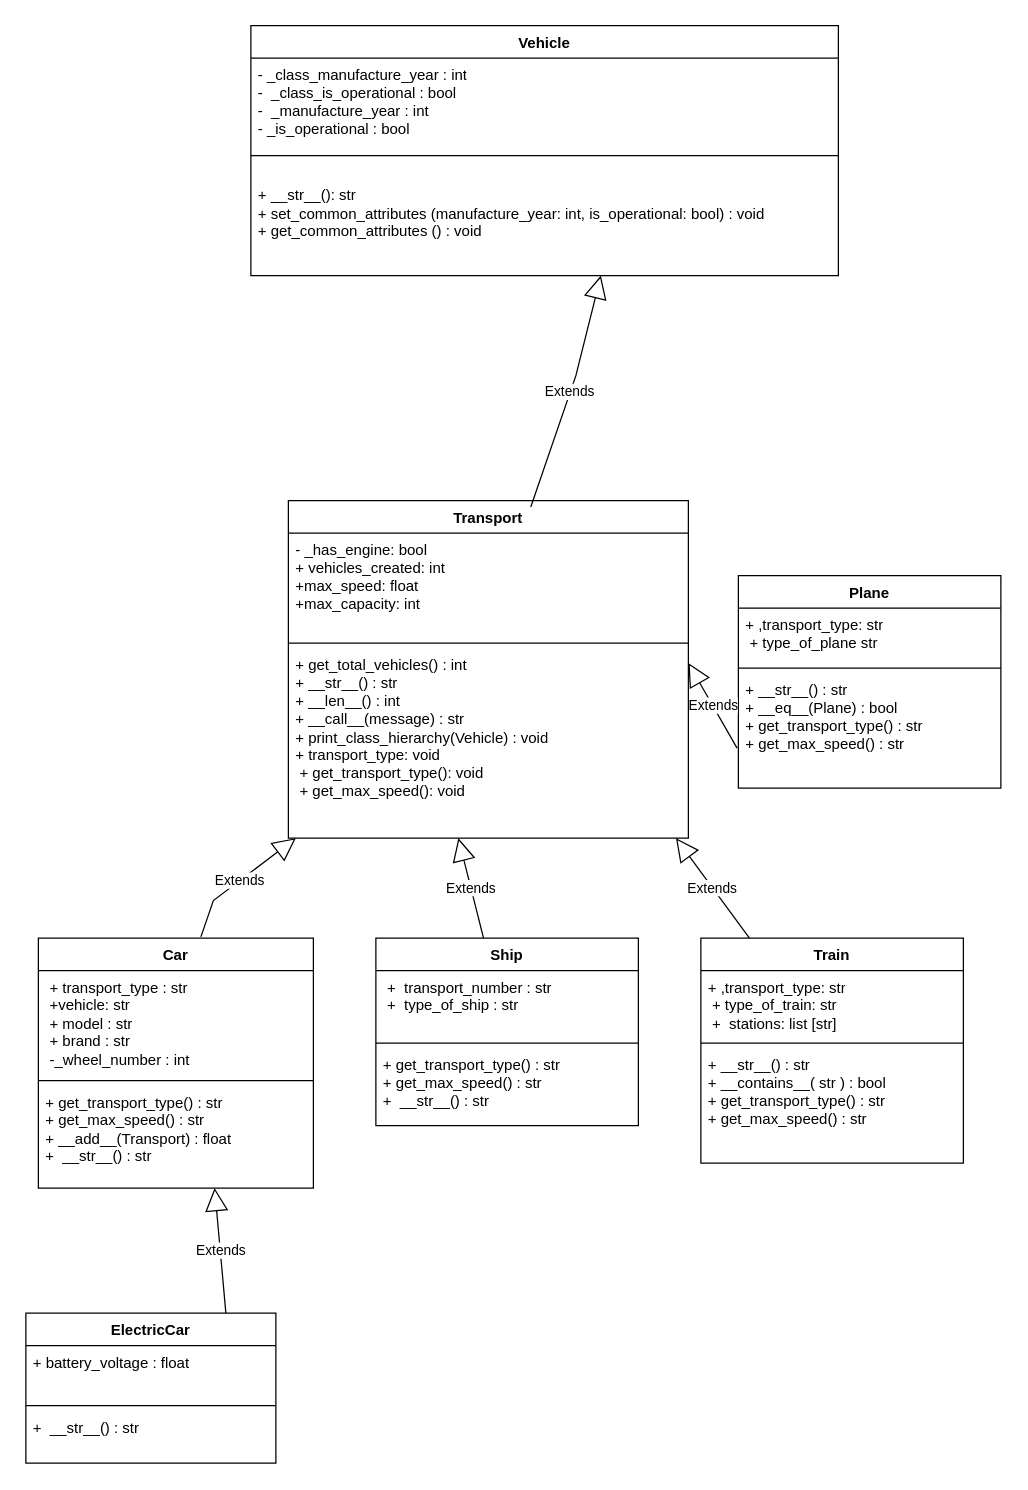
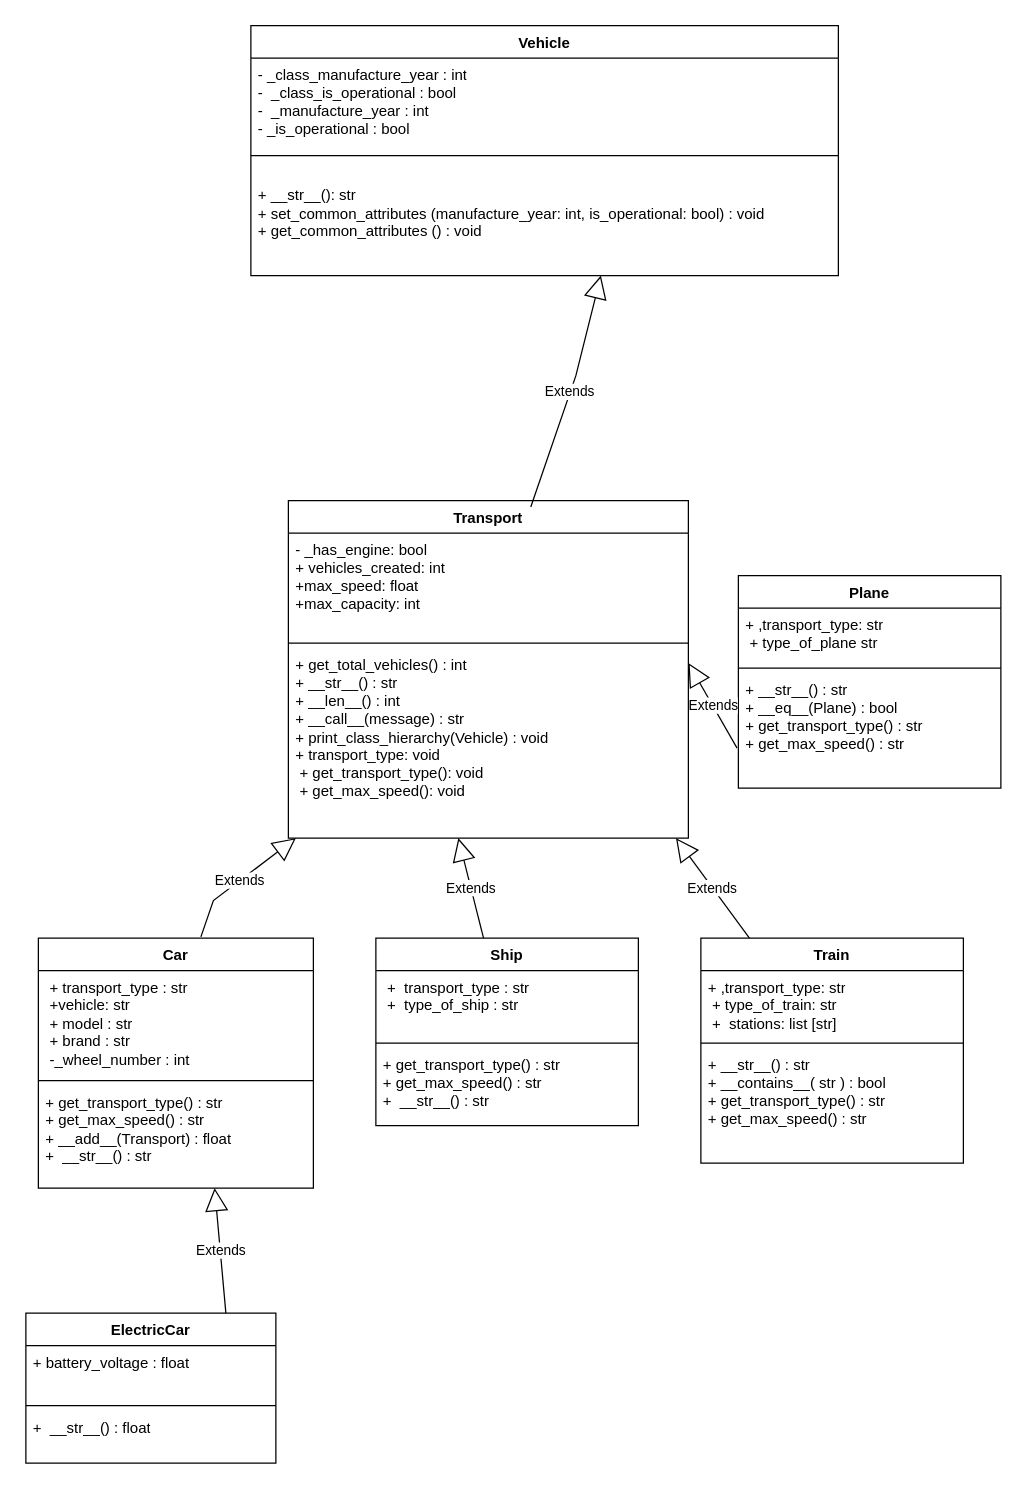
node "+ transport_number : str + type_of_ship : str": label "+ transport_number : str + type_of_ship : str" -> "+ transport_type : str + type_of_ship : str"
node "+ __str__() : str": label "+ __str__() : str" -> "+ __str__() : float"
